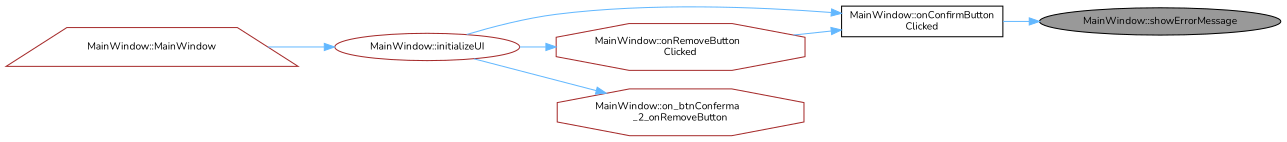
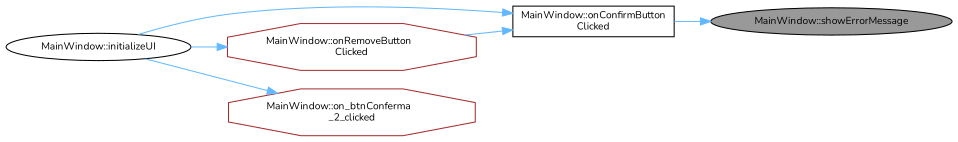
node "MainWindow::MainWindow": removed
node "MainWindow::initializeUI": color brown -> black
node "MainWindow::on_btnConferma _2_onRemoveButton": label "MainWindow::on_btnConferma _2_onRemoveButton" -> "MainWindow::on_btnConferma _2_clicked"
